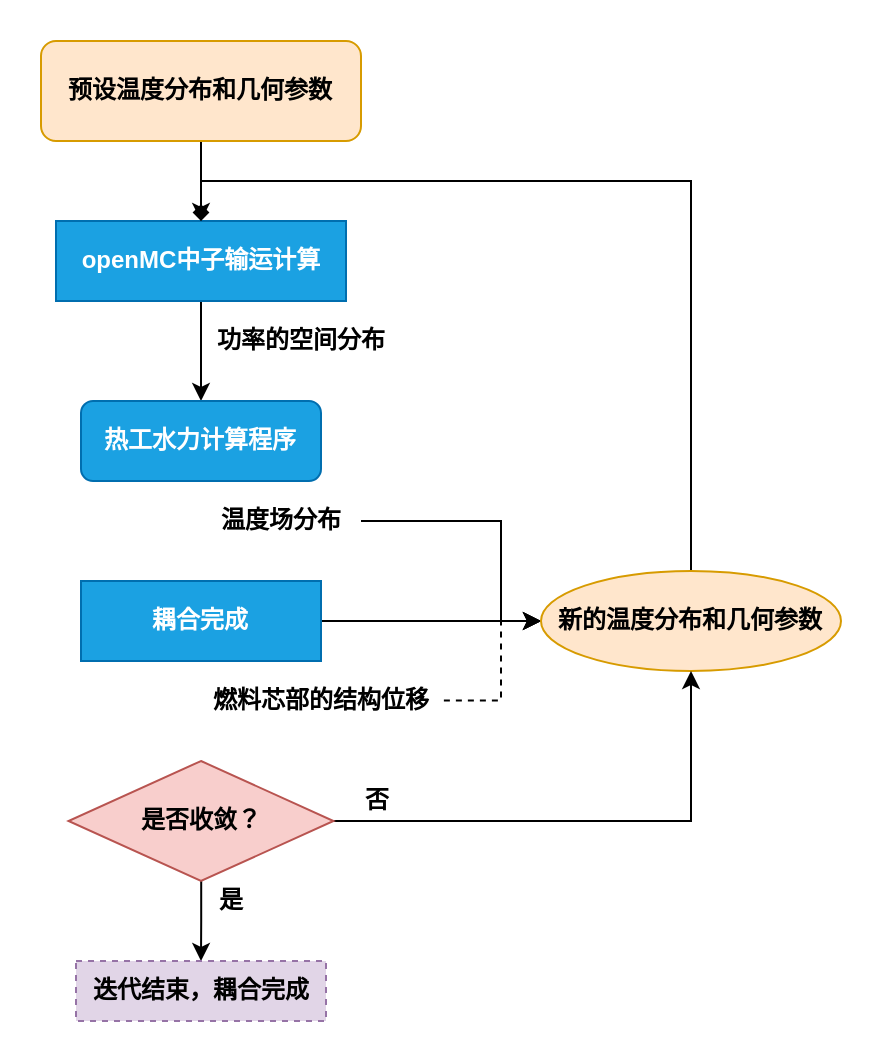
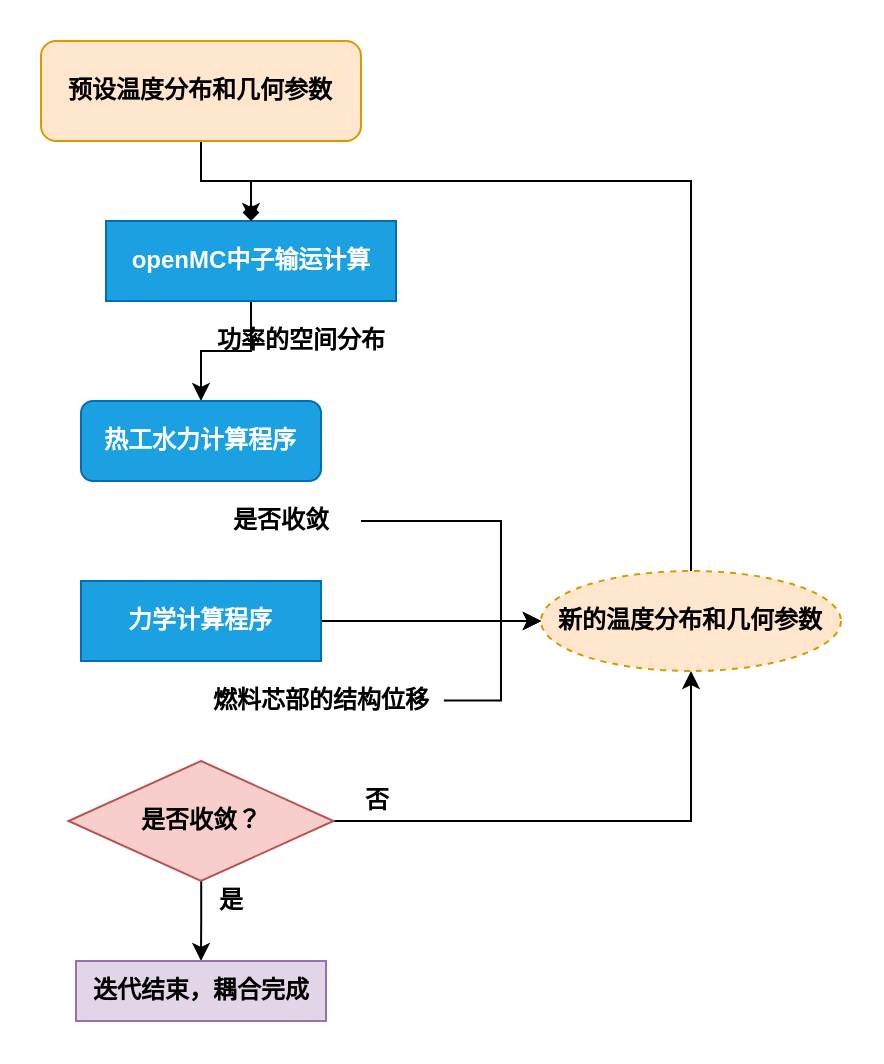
node "openMC中子输运计算": moved (201, 261) -> (251, 261)
node "温度场分布": label "温度场分布" -> "是否收敛"
node "耦合完成": label "耦合完成" -> "力学计算程序"
node "新的温度分布和几何参数": style solid -> dashed
edge "燃料芯部的结构位移" -> "新的温度分布和几何参数": style dashed -> solid
node "迭代结束，耦合完成": style dashed -> solid
